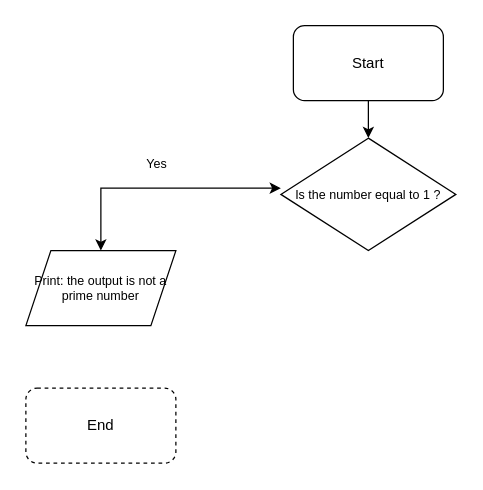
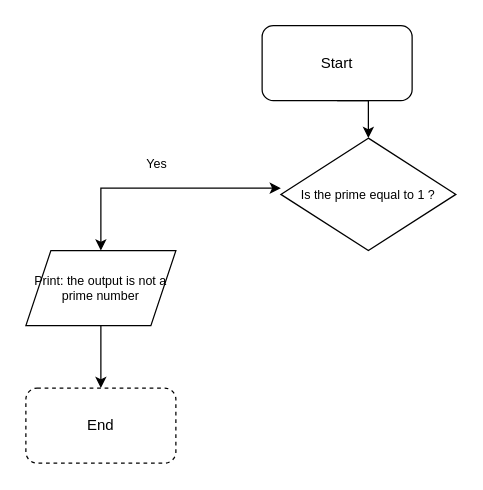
node "Start": moved (368, 63) -> (337, 63)
node "Is the number equal to 1 ?": label "Is the number equal to 1 ?" -> "Is the prime equal to 1 ?"
edge "Print: the output is not a prime number" -> "End": added
